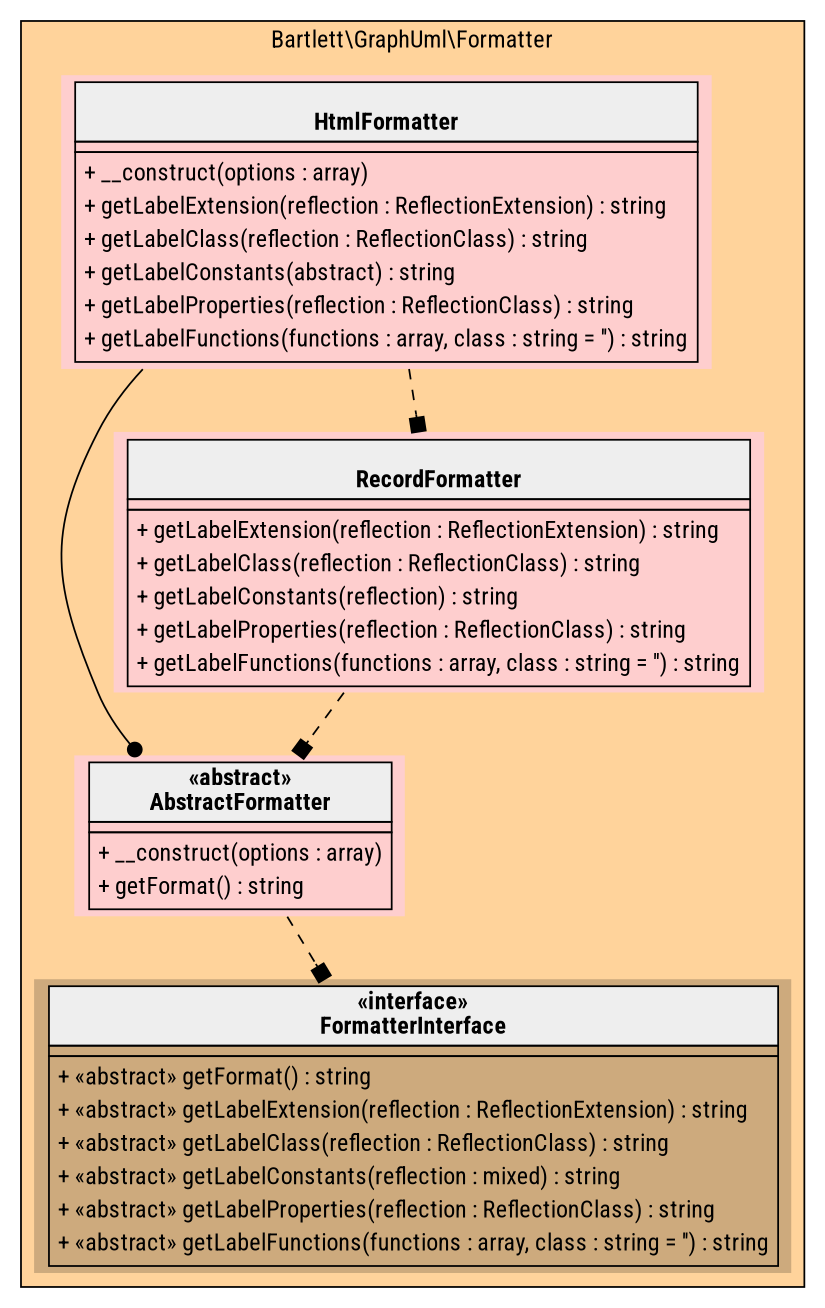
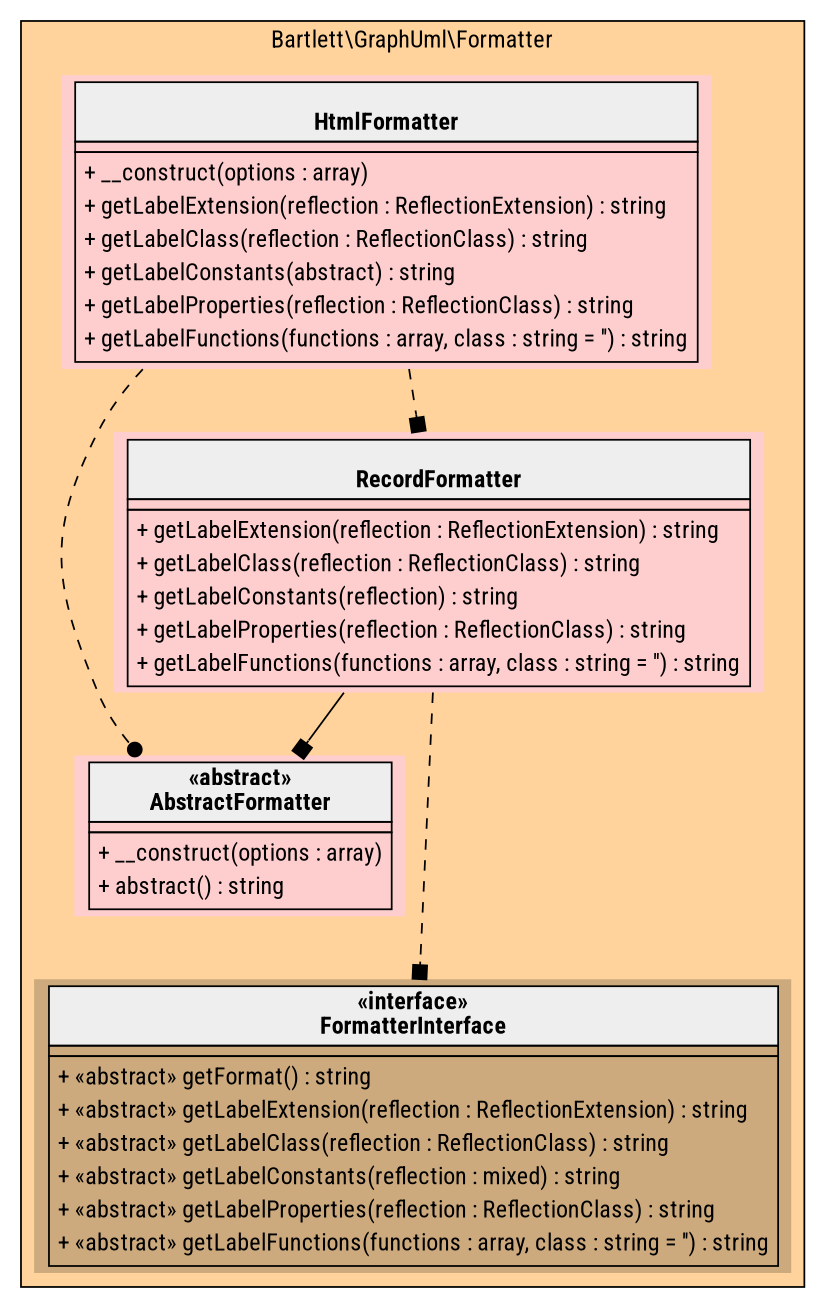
edge "HtmlFormatter" -> "AbstractFormatter": style filled -> dashed
edge "RecordFormatter" -> "AbstractFormatter": style dashed -> filled
node "AbstractFormatter": text "+ getFormat() : string" -> "+ abstract() : string"
edge "AbstractFormatter" -> "FormatterInterface": now "RecordFormatter" -> "FormatterInterface"
